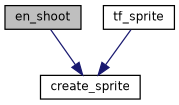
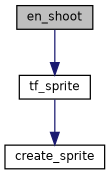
edge "en_shoot" -> "create_sprite": now "en_shoot" -> "tf_sprite"
